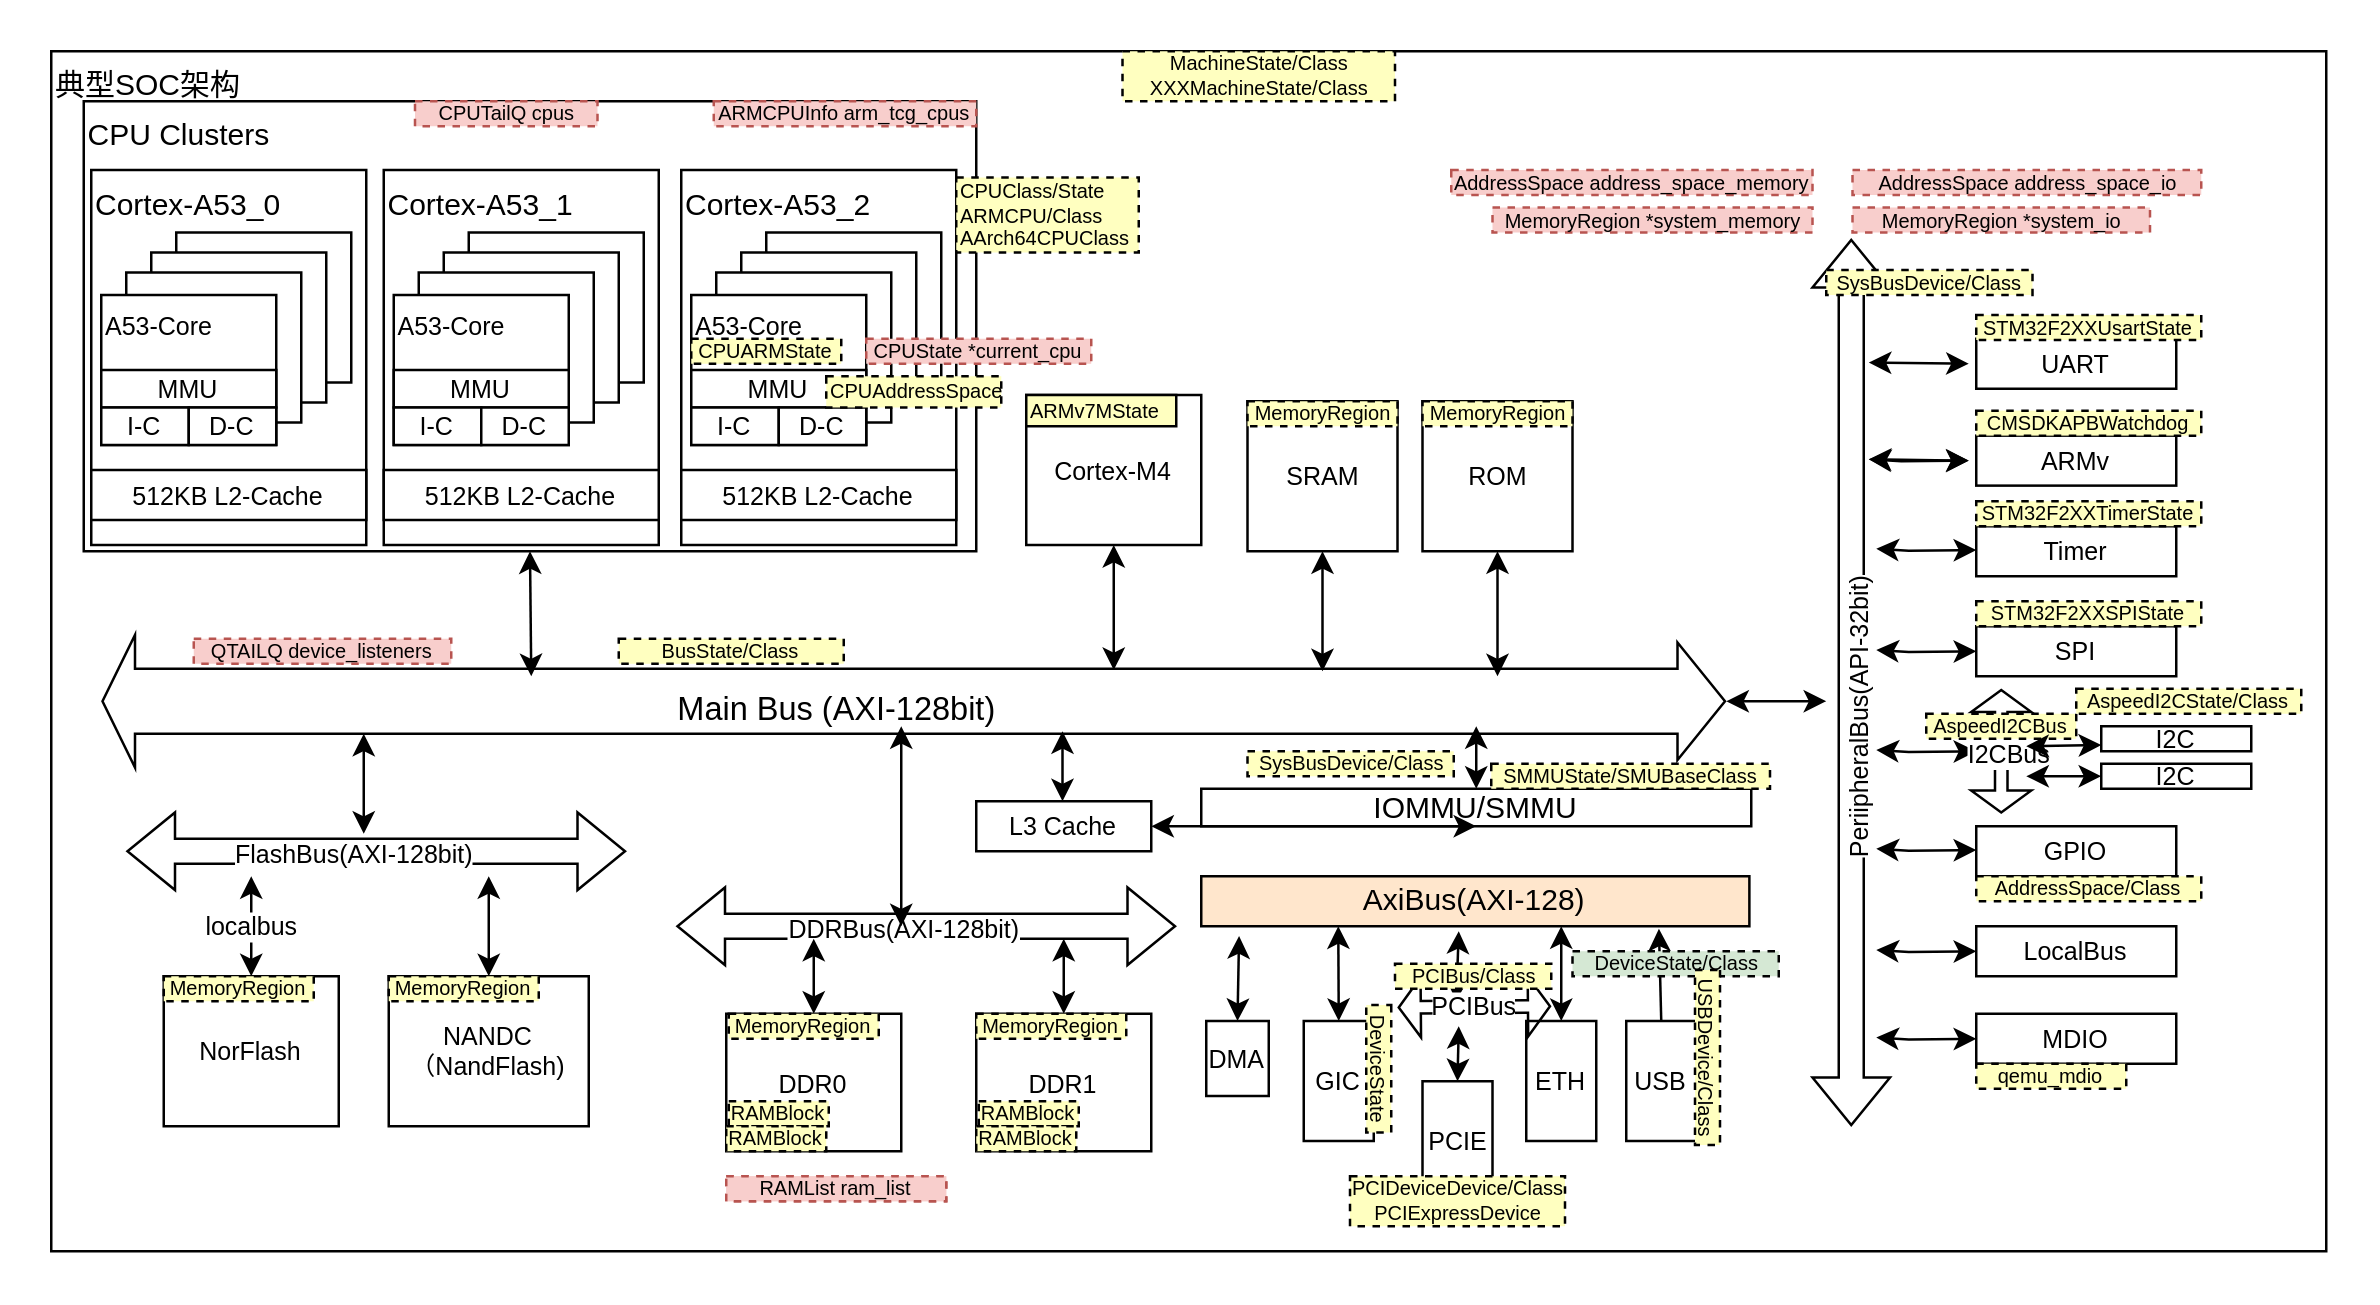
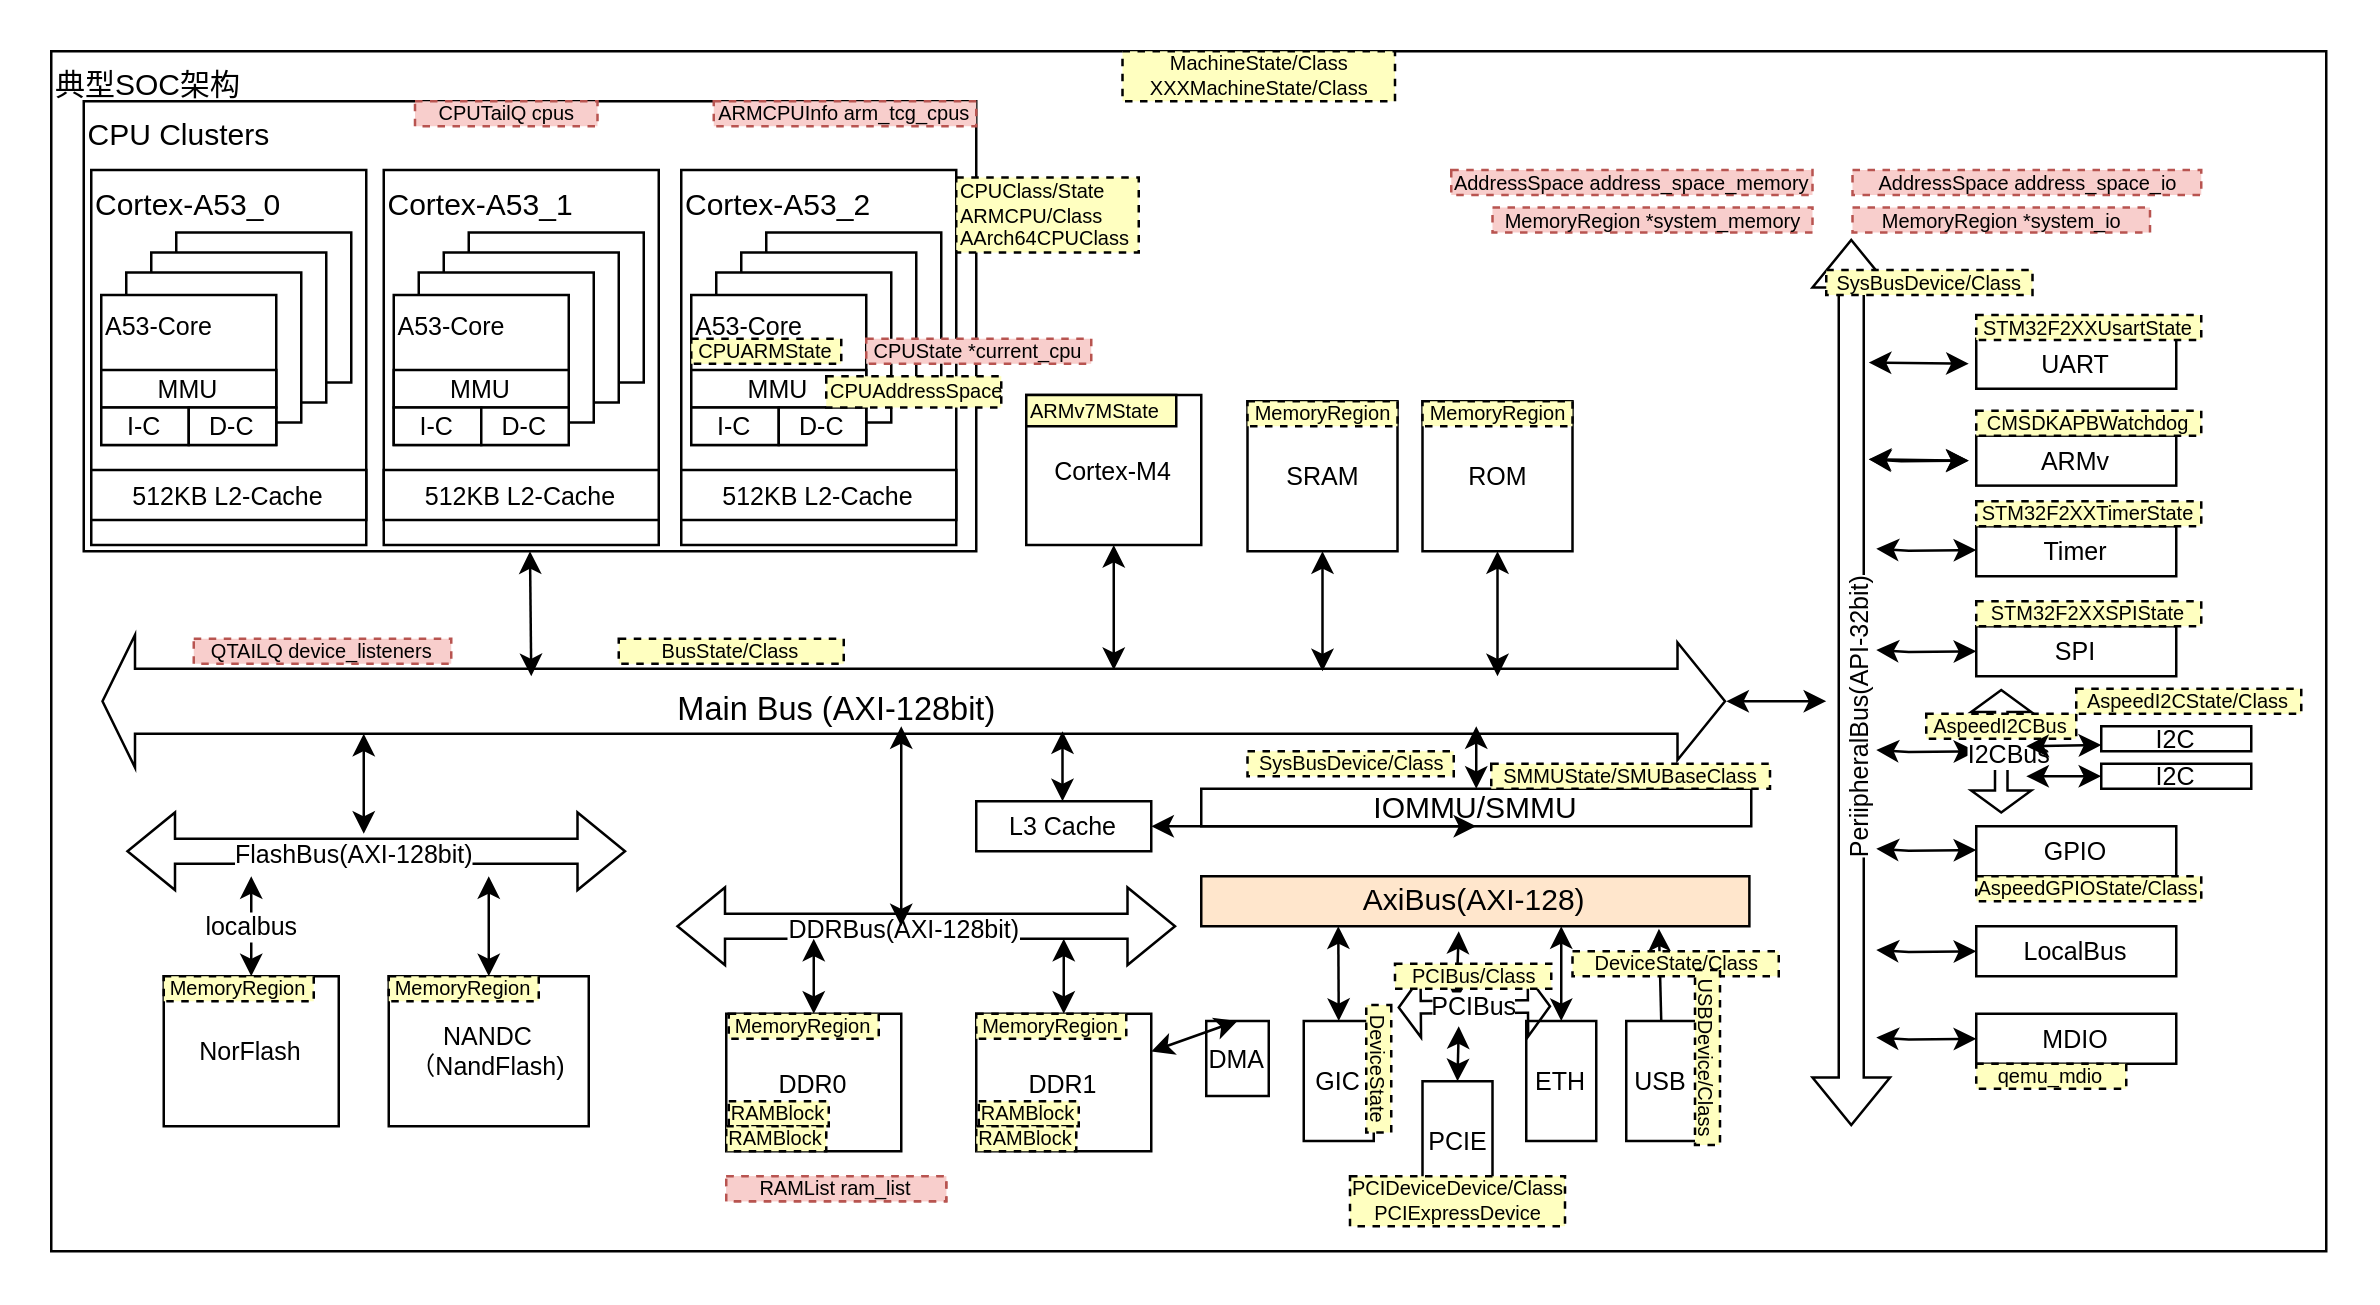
node "AddressSpace/Class": label "AddressSpace/Class" -> "AspeedGPIOState/Class"
node "DeviceState/Class": fillcolor #d5e8d4 -> #ffffc0
edge "AxiBus(AXI-128)" -- "DMA": now "DDR1" -- "DMA"
